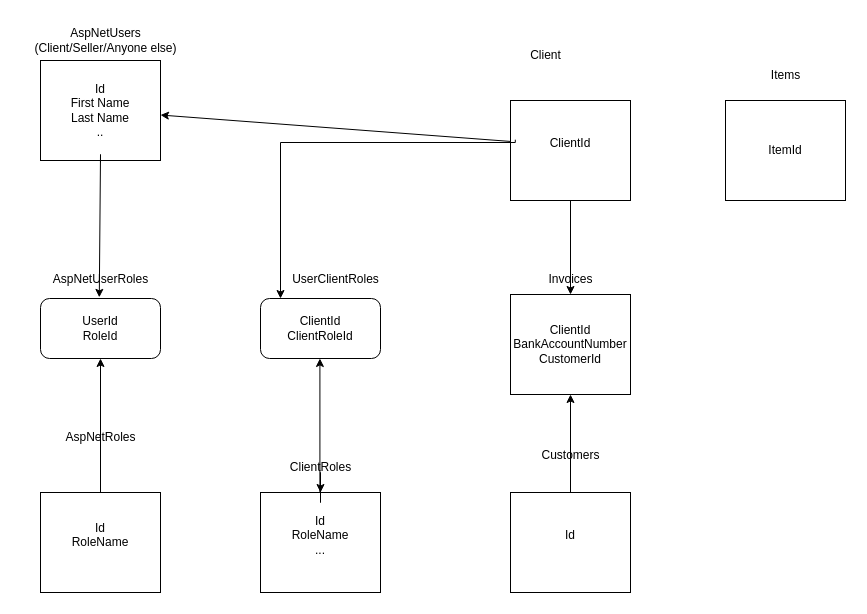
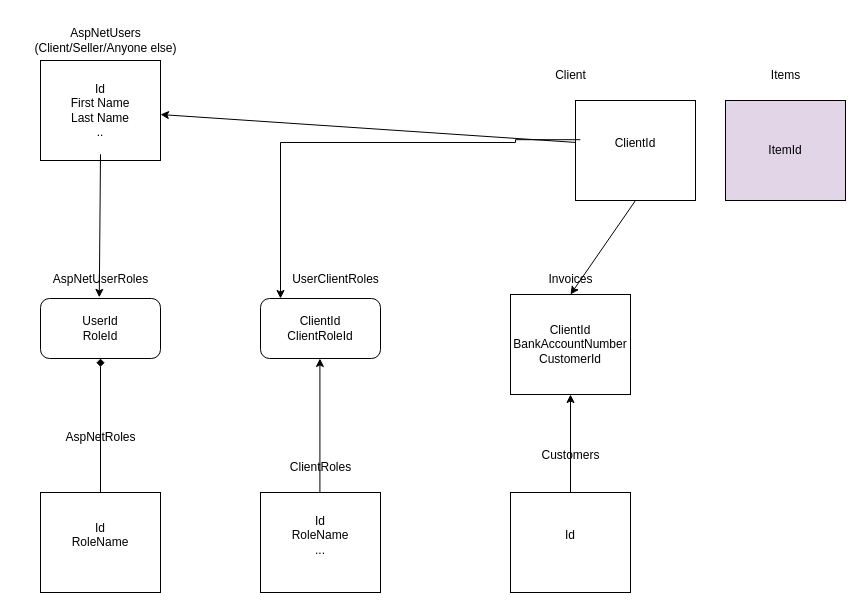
node "Client": moved (546, 56) -> (571, 76)
node "ClientId": moved (571, 151) -> (636, 151)
node "ItemId": fillcolor #ffffff -> #e1d5e7
edge "Id RoleName" -> "UserId RoleId": arrowhead classic -> diamond
edge "ClientRoles" -> "Id RoleName ...": removed
